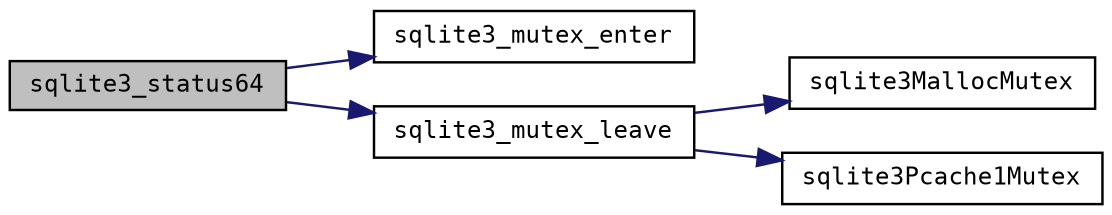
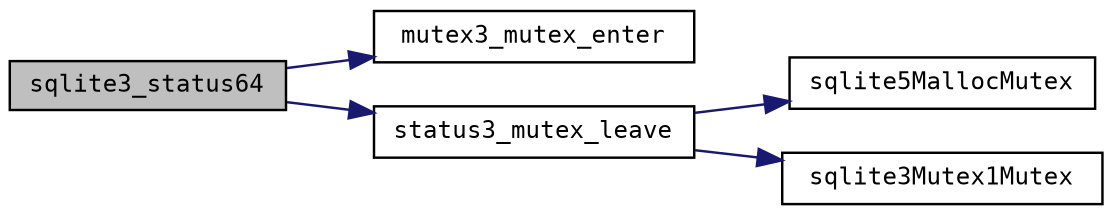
node "sqlite3_mutex_enter": label "sqlite3_mutex_enter" -> "mutex3_mutex_enter"
node "sqlite3MallocMutex": label "sqlite3MallocMutex" -> "sqlite5MallocMutex"
node "sqlite3_mutex_leave": label "sqlite3_mutex_leave" -> "status3_mutex_leave"
node "sqlite3Pcache1Mutex": label "sqlite3Pcache1Mutex" -> "sqlite3Mutex1Mutex"
